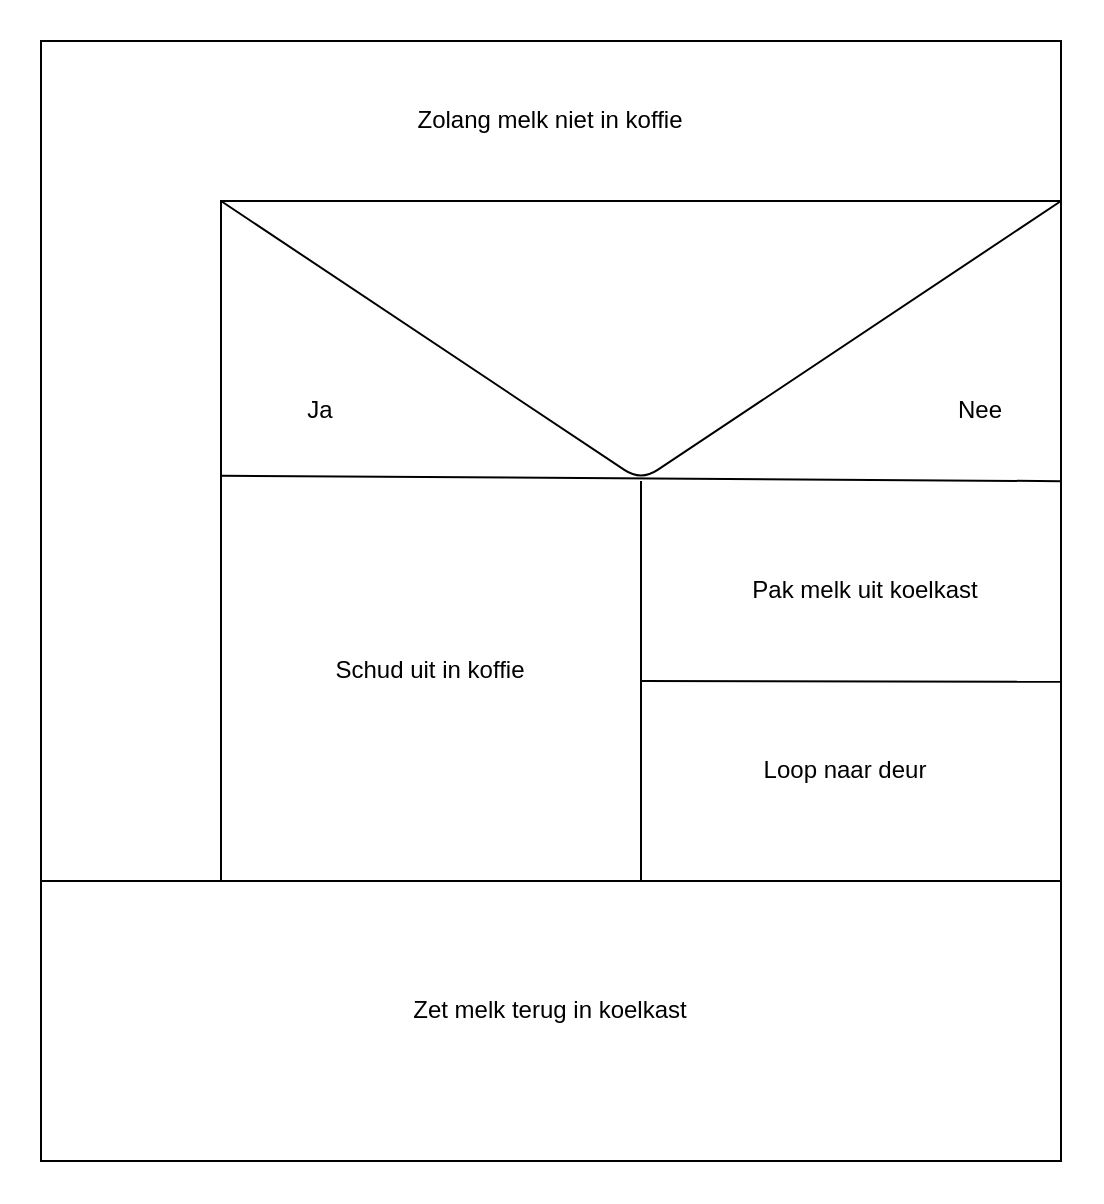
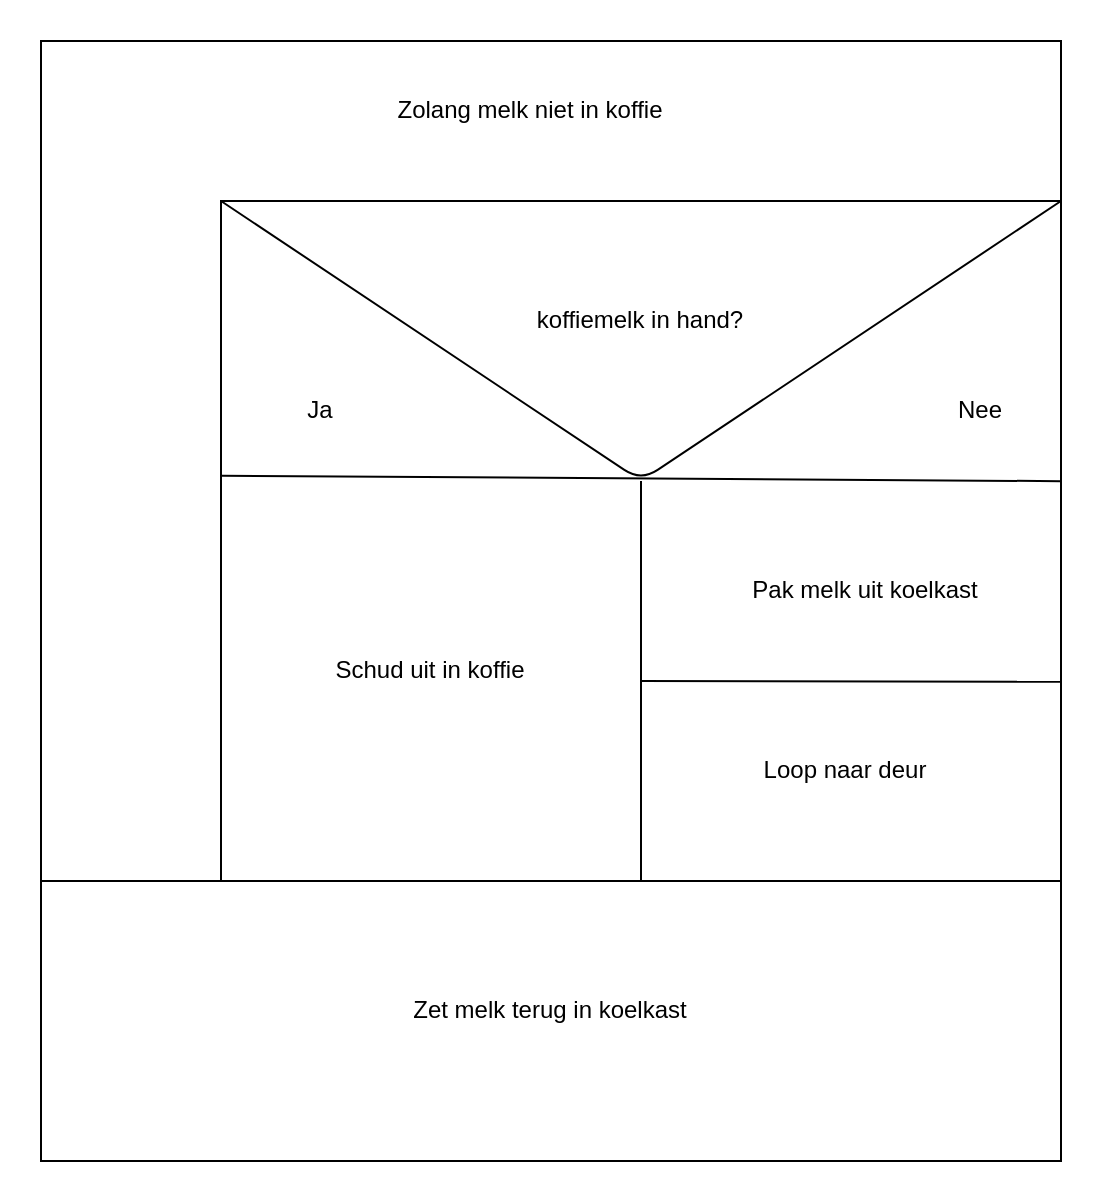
node "Zolang melk niet in koffie": moved (551, 121) -> (531, 111)
node "koffiemelk in hand?": added
